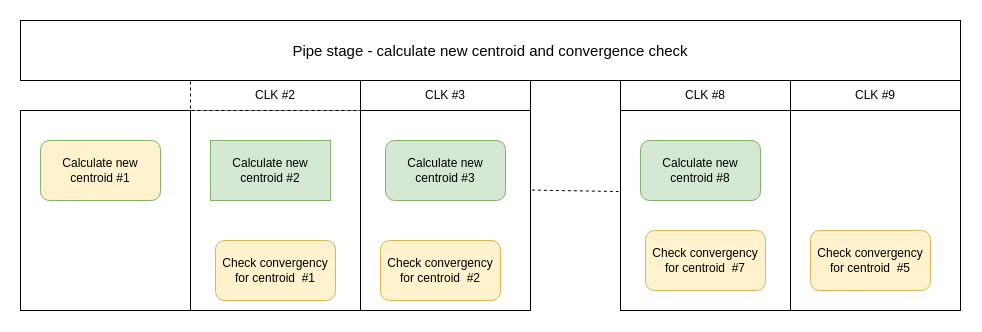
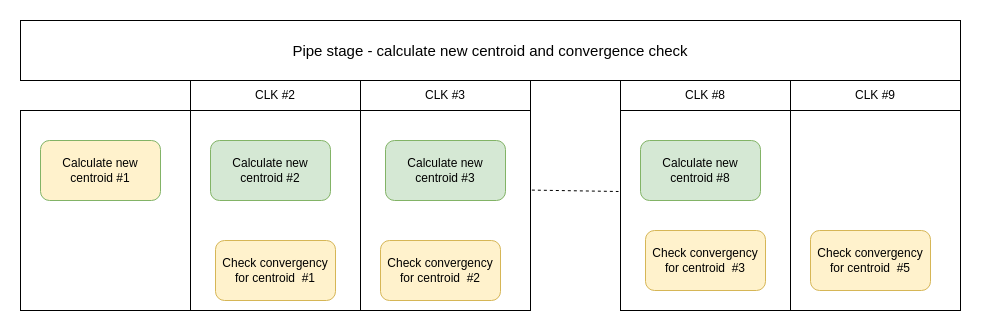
node "CLK #2": style dashed -> solid
node "Calculate new centroid #2": shape rectangle -> rounded rectangle
node "Check convergency for centroid #7": label "Check convergency for centroid #7" -> "Check convergency for centroid #3"
